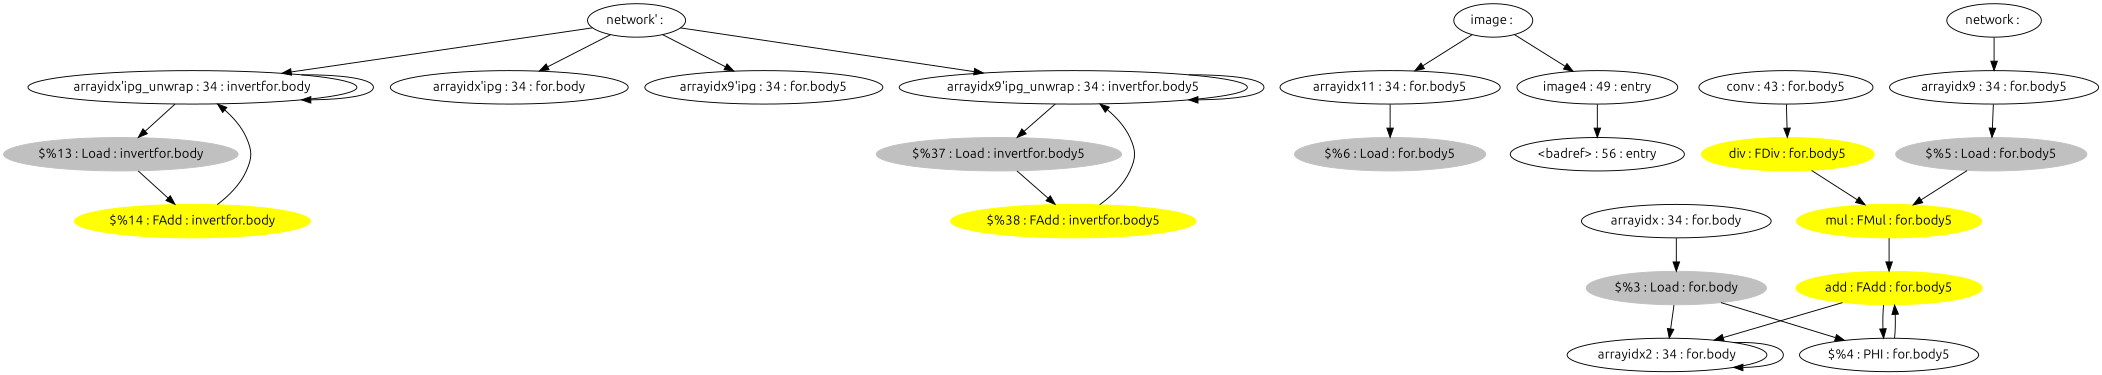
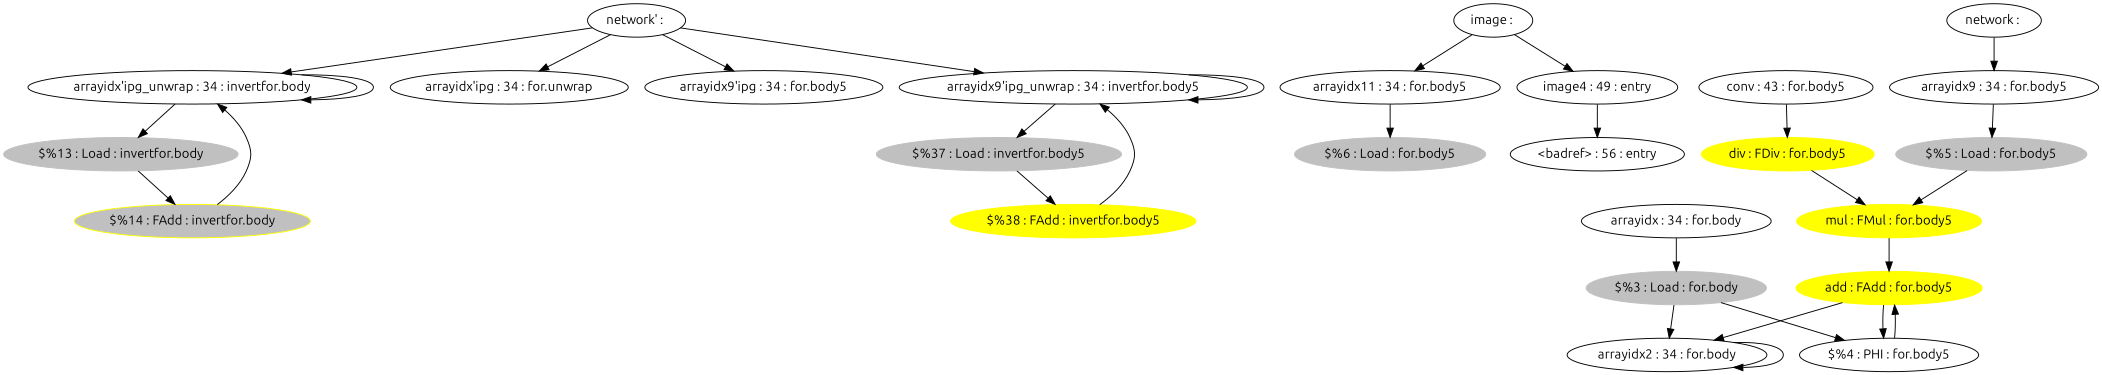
node "arrayidx'ipg : 34 : for.body": label "arrayidx'ipg : 34 : for.body" -> "arrayidx'ipg : 34 : for.unwrap"
node "$%14 : FAdd : invertfor.body": fillcolor yellow -> gray
